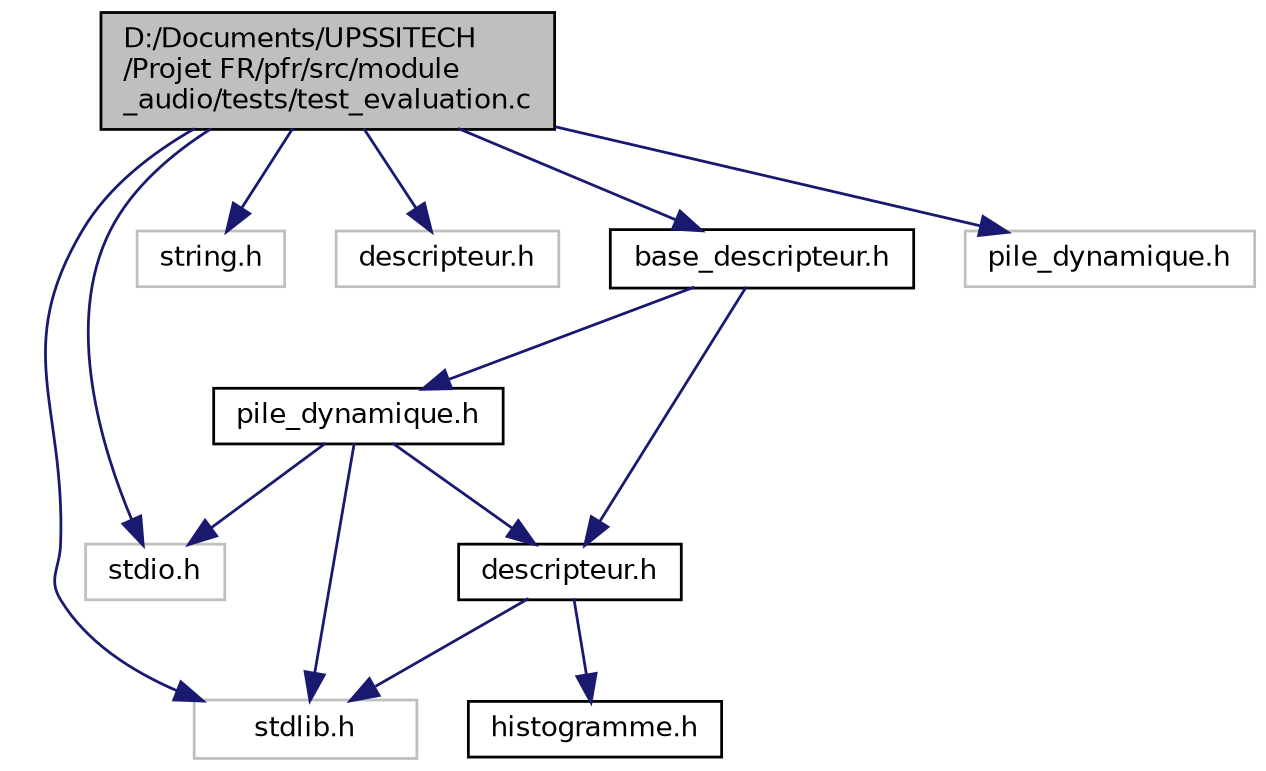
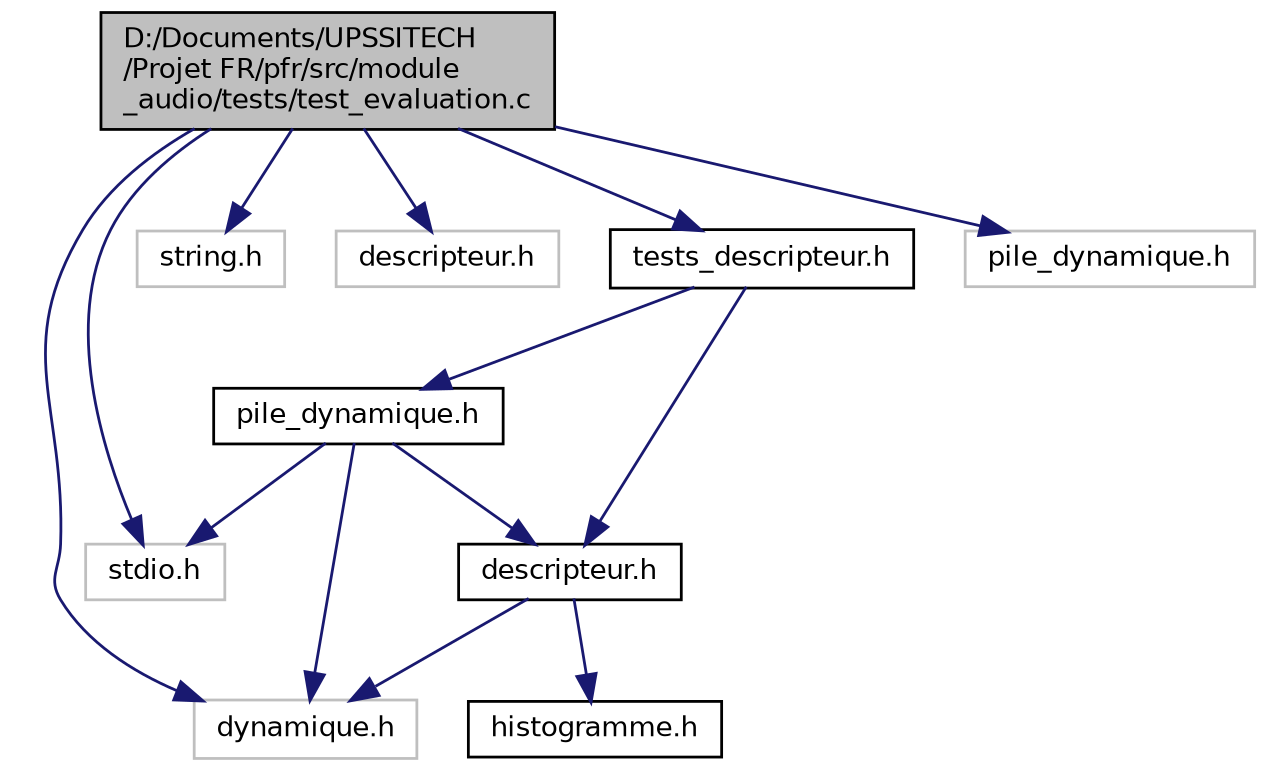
node "base_descripteur.h": label "base_descripteur.h" -> "tests_descripteur.h"
node "stdlib.h": label "stdlib.h" -> "dynamique.h"
